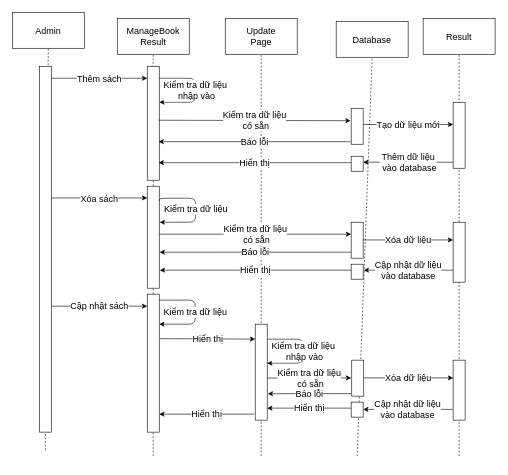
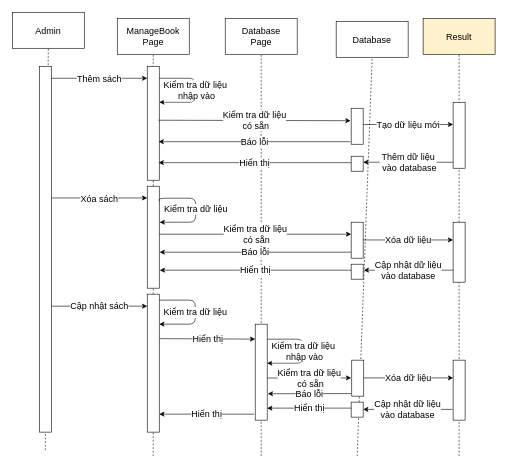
node "ManageBookResult": label "ManageBookResult" -> "ManageBookPage"
node "UpdatePage": label "UpdatePage" -> "DatabasePage"
node "Result": fillcolor #ffffff -> #fff2cc
